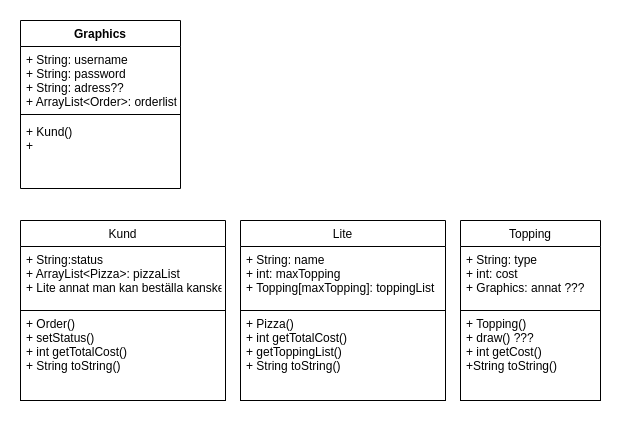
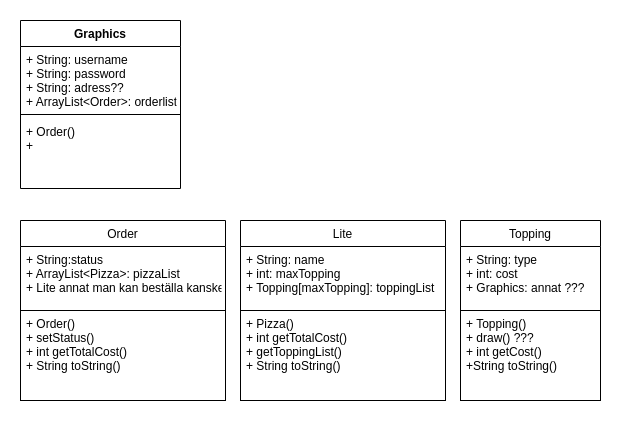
node "+ Kund() +": label "+ Kund() +" -> "+ Order() +"
node "Kund": label "Kund" -> "Order"
